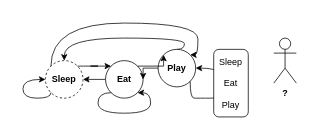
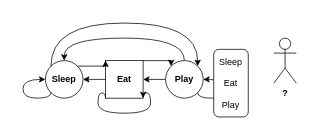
node "Play": moved (177, 68) -> (184, 79)
node "Sleep": style dashed -> solid
node "Eat": shape ellipse -> rectangle
